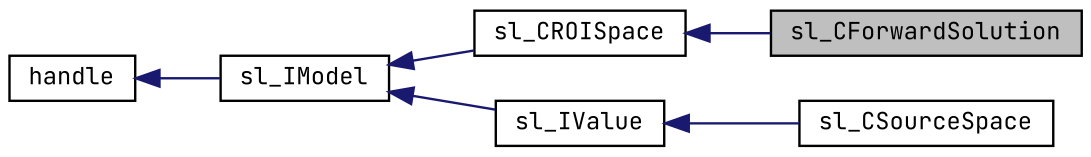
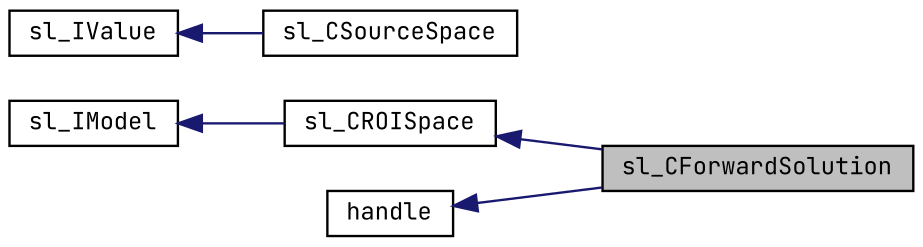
edge "sl_IModel" -> "handle": now "sl_CForwardSolution" -> "handle"
edge "sl_IValue" -> "sl_IModel": removed
